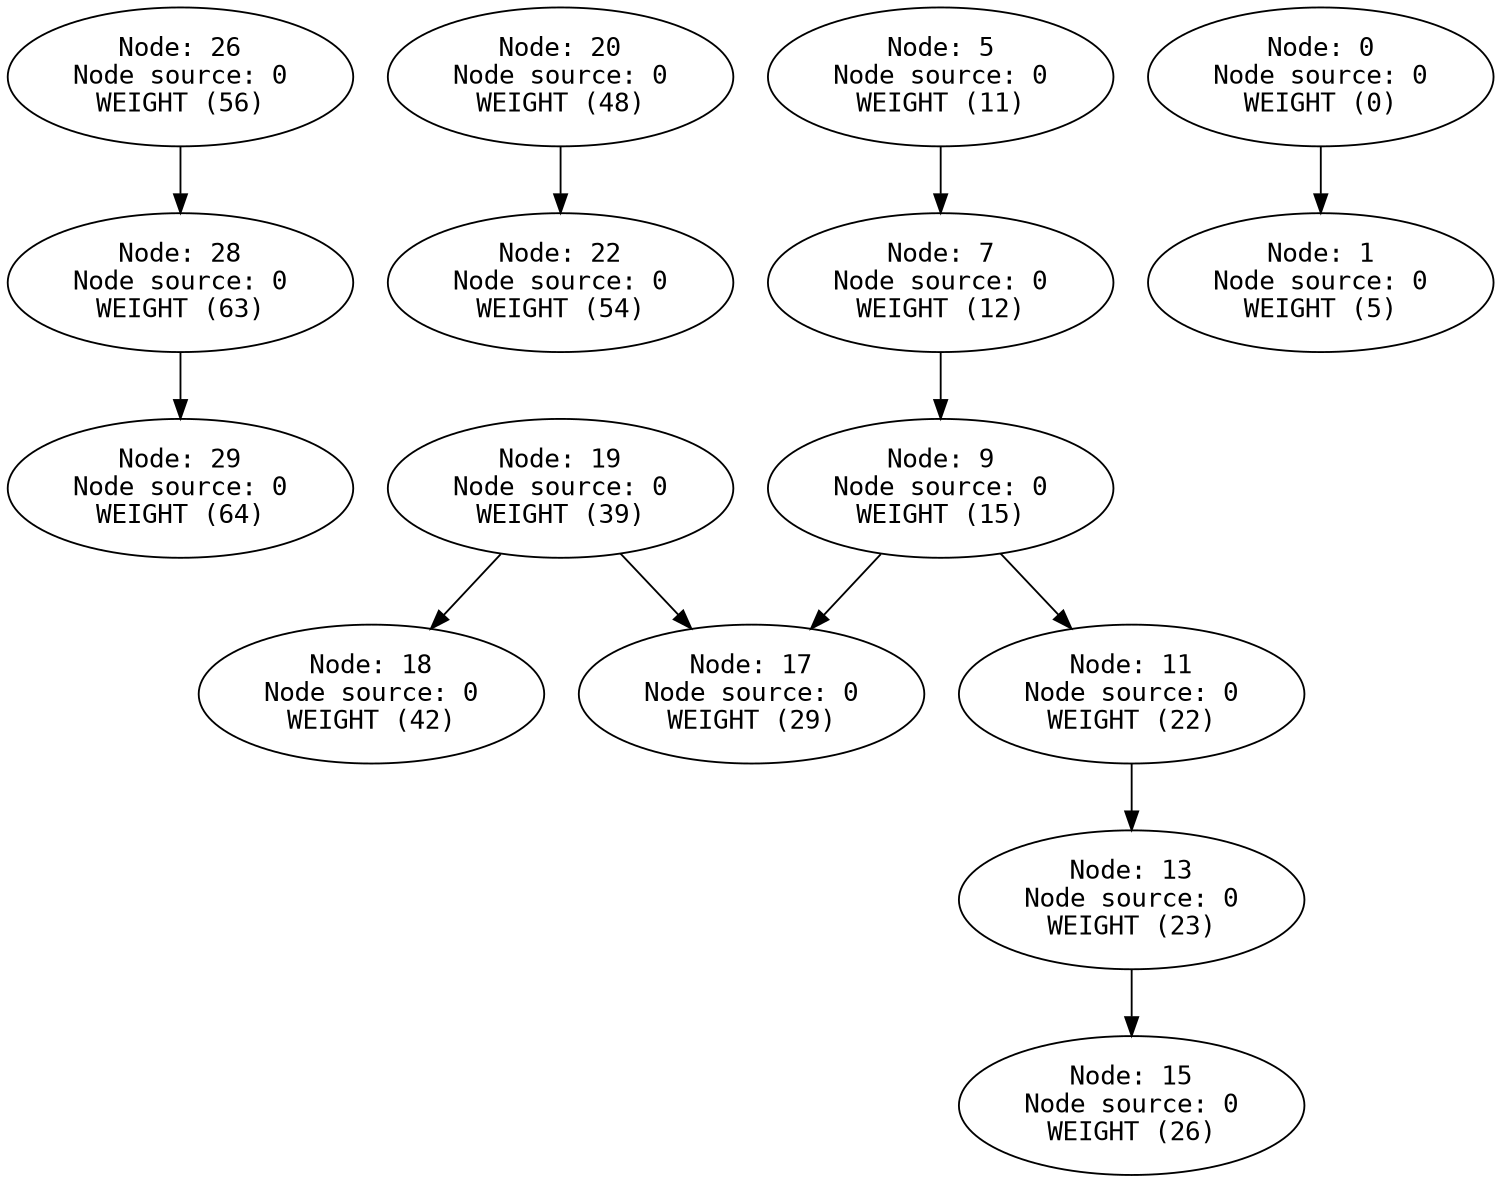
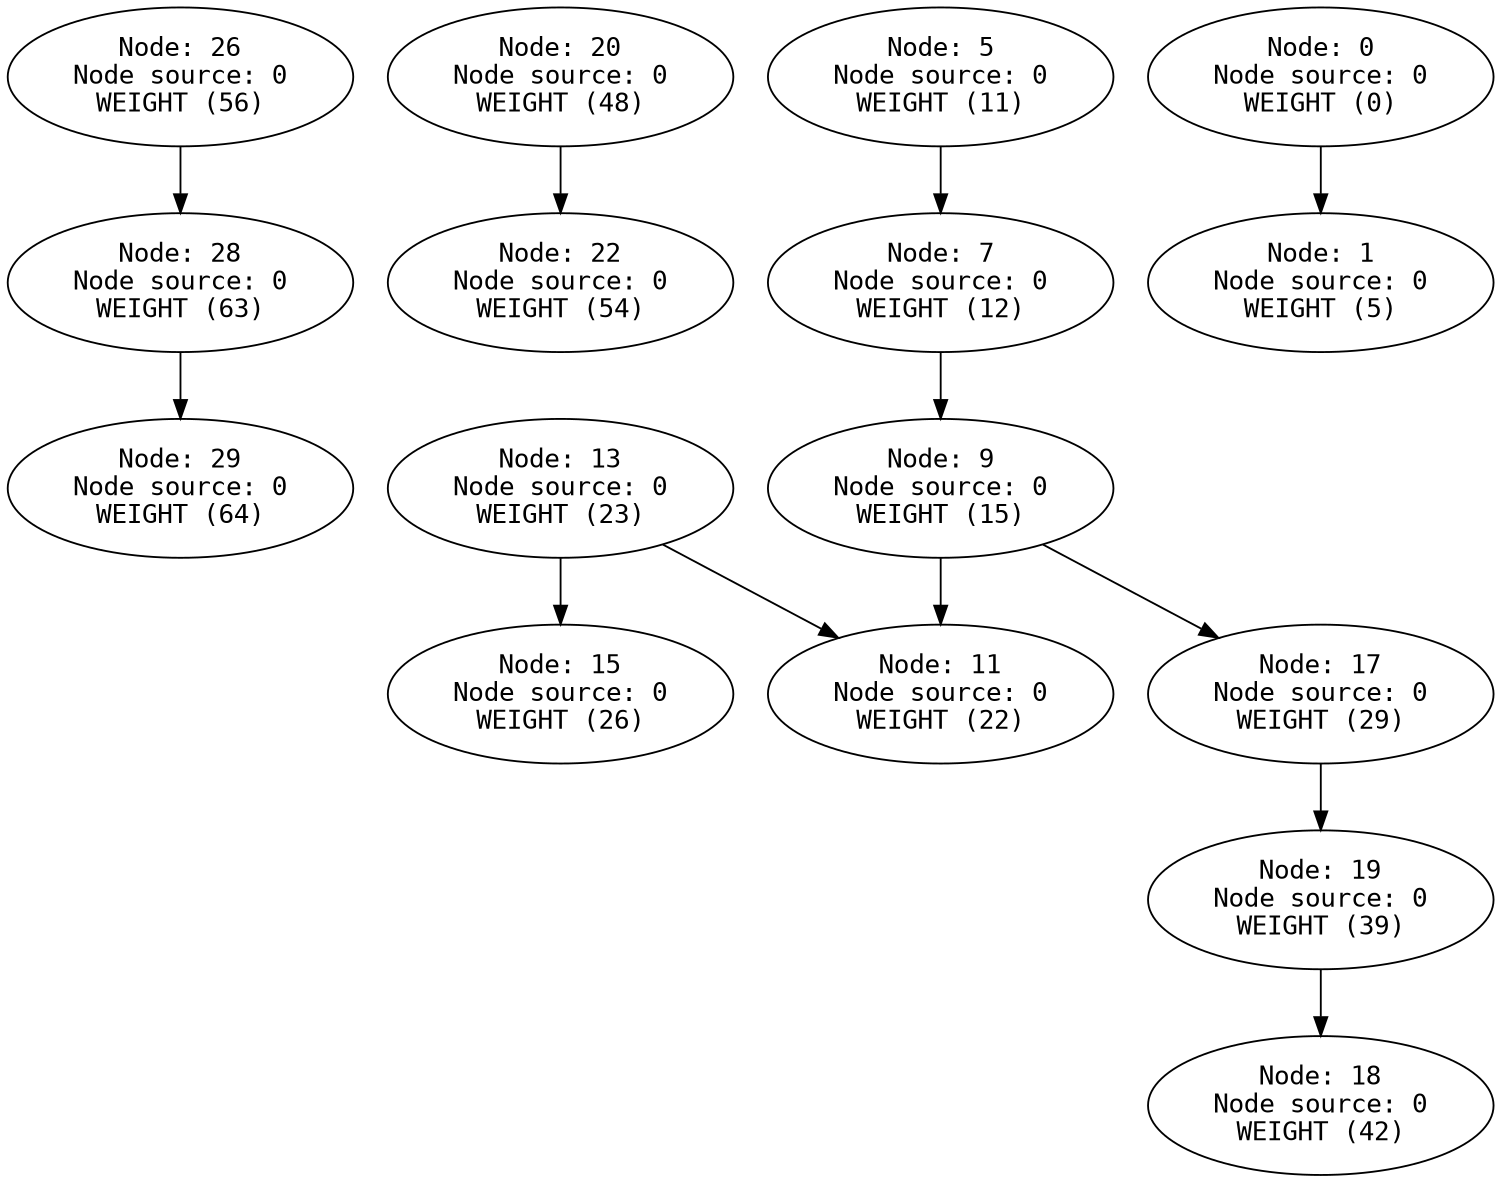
edge "Node: 19 Node source: 0 WEIGHT (39)" -> "Node: 17 Node source: 0 WEIGHT (29)": reversed
edge "Node: 11 Node source: 0 WEIGHT (22)" -> "Node: 13 Node source: 0 WEIGHT (23)": reversed
